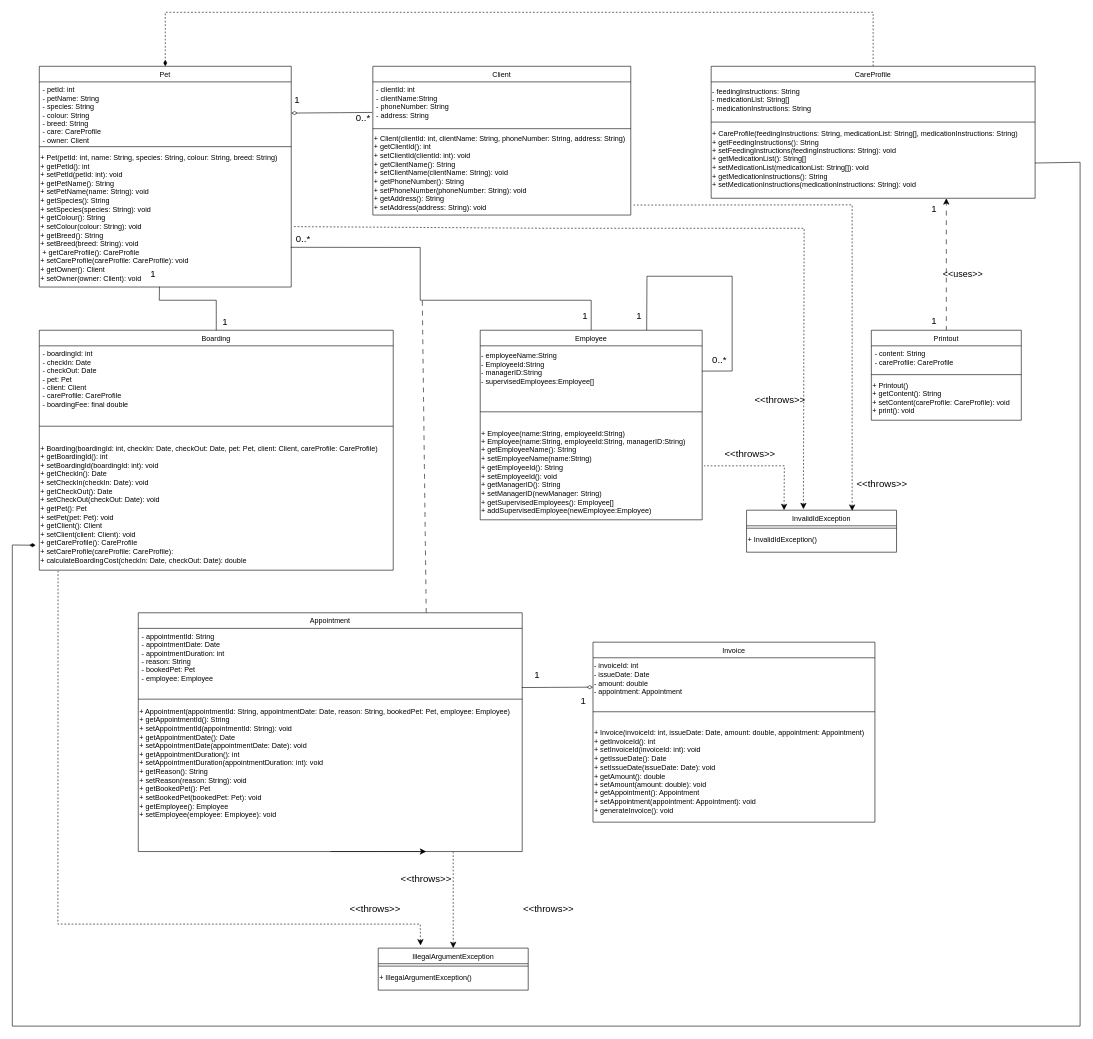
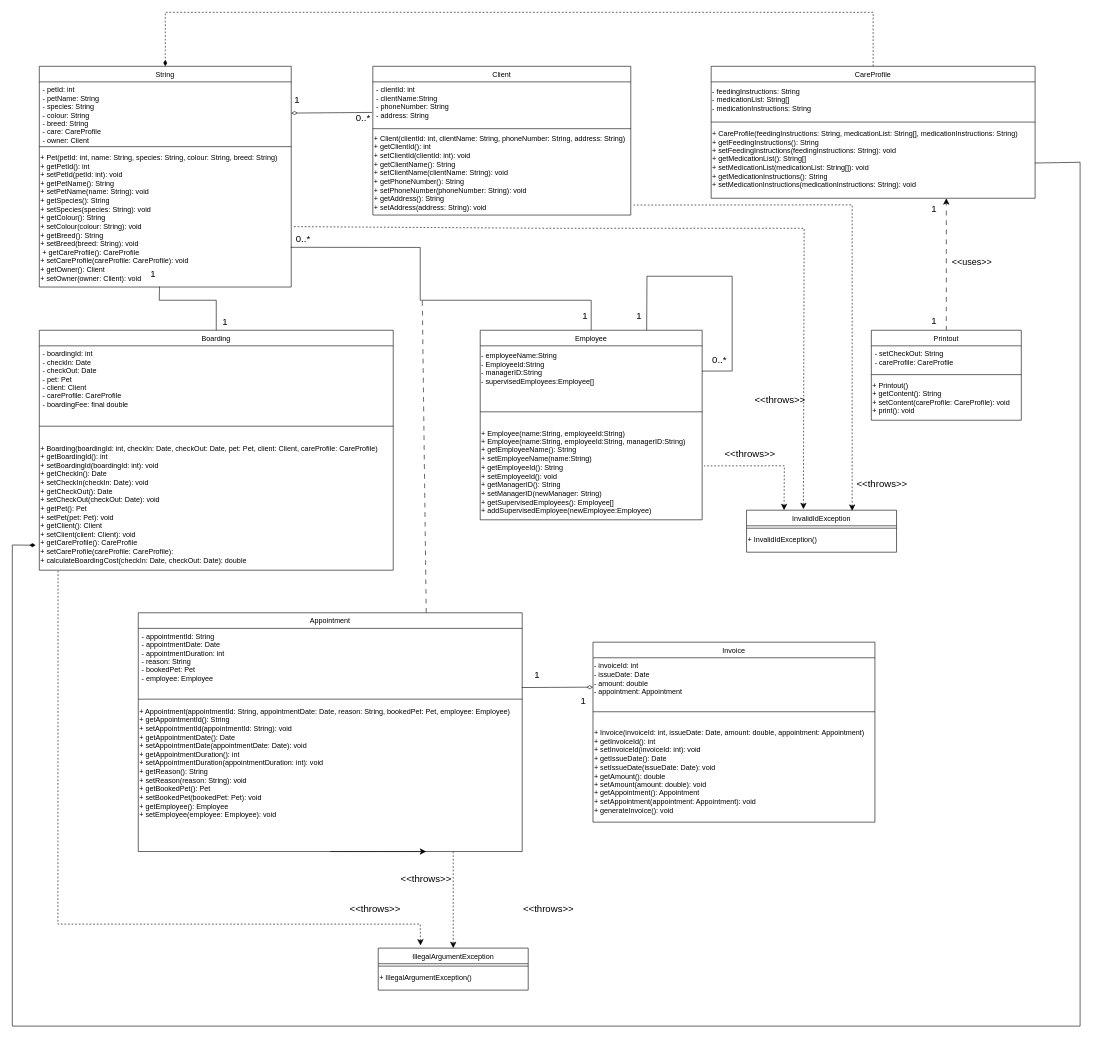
node "Pet": label "Pet" -> "String"
node "<<uses>>": moved (963, 273) -> (972, 261)
node "- content: String - careProfile: CareProfile": label "- content: String - careProfile: CareProfile" -> "- setCheckOut: String - careProfile: CareProfile"
